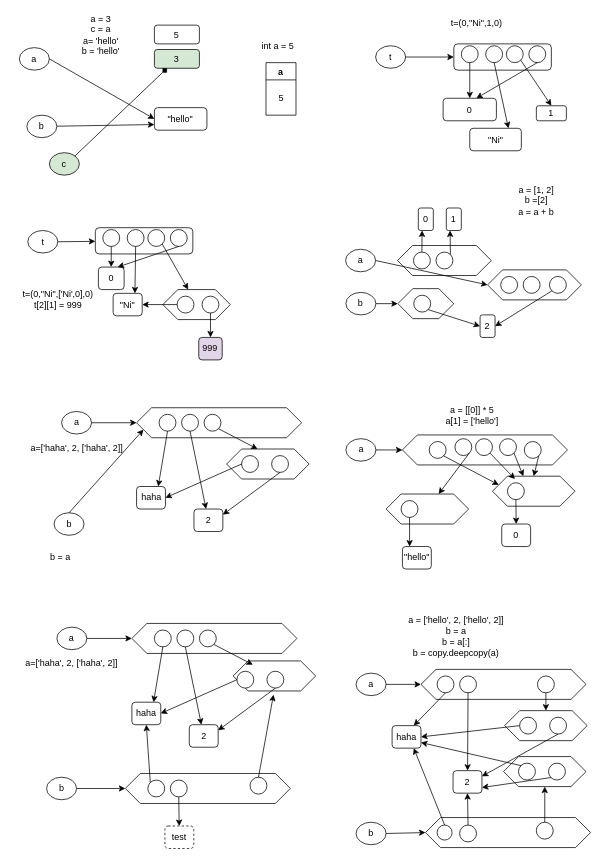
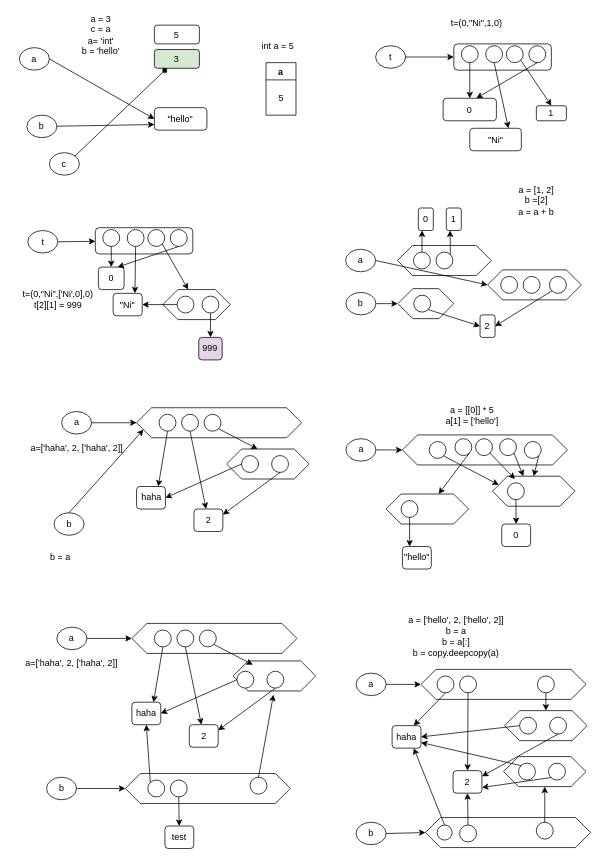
node "a = 3 c = a a= 'hello' b = 'hello'": label "a = 3 c = a a= 'hello' b = 'hello'" -> "a = 3 c = a a= 'int' b = 'hello'"
node "c": fillcolor #d5e8d4 -> #ffffff
node "test": style dashed -> solid
